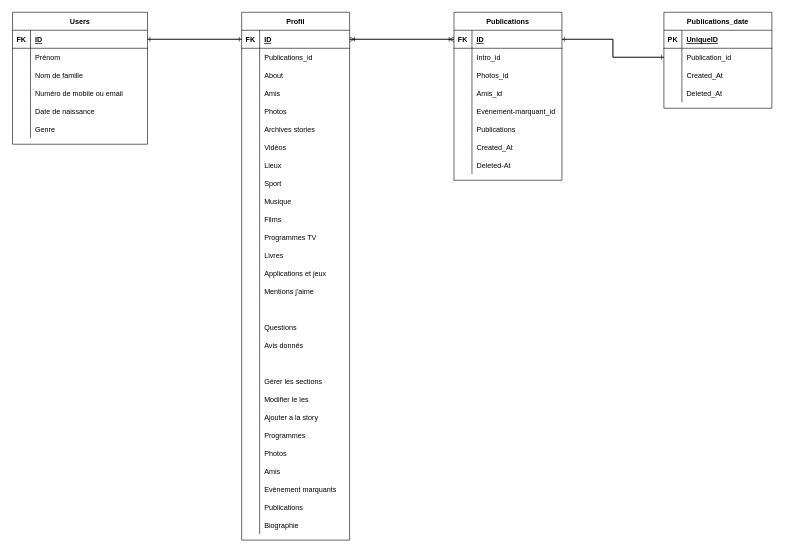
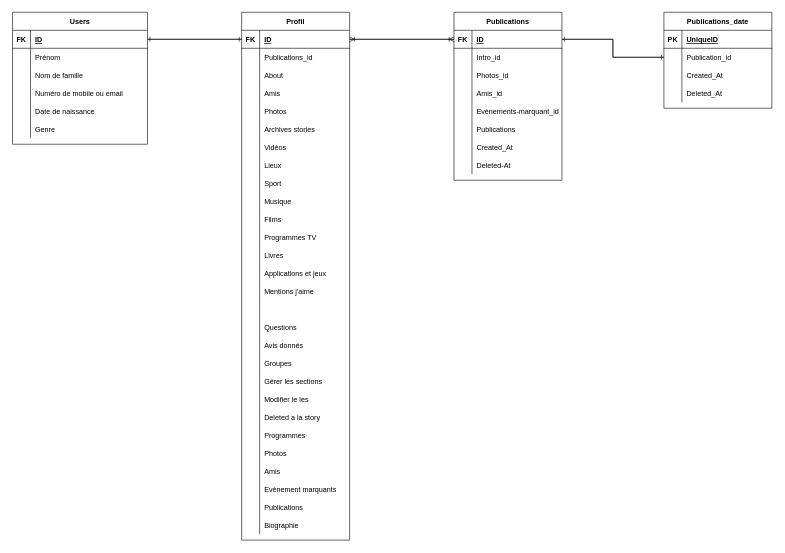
node "Evènement-marquant_id": label "Evènement-marquant_id" -> "Evènements-marquant_id"
node "Groupes": added
node "Ajouter a la story": label "Ajouter a la story" -> "Deleted a la story"
